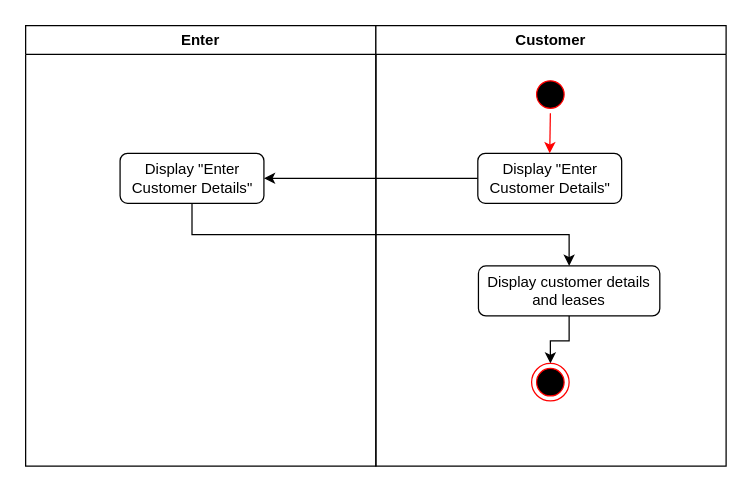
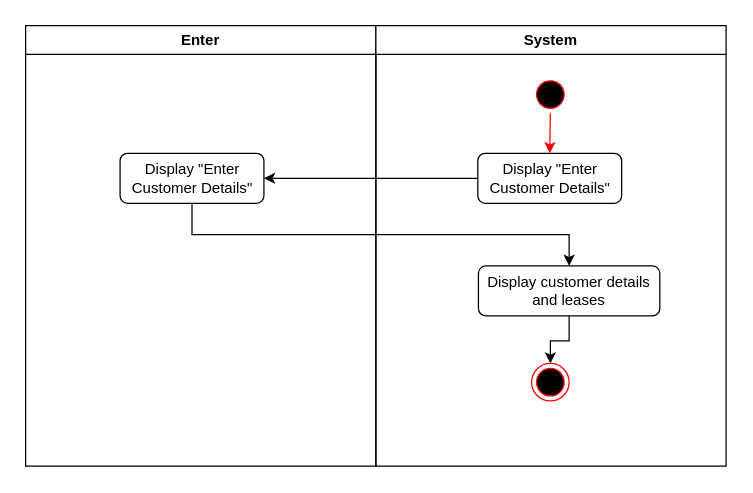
node "Customer": label "Customer" -> "System"
